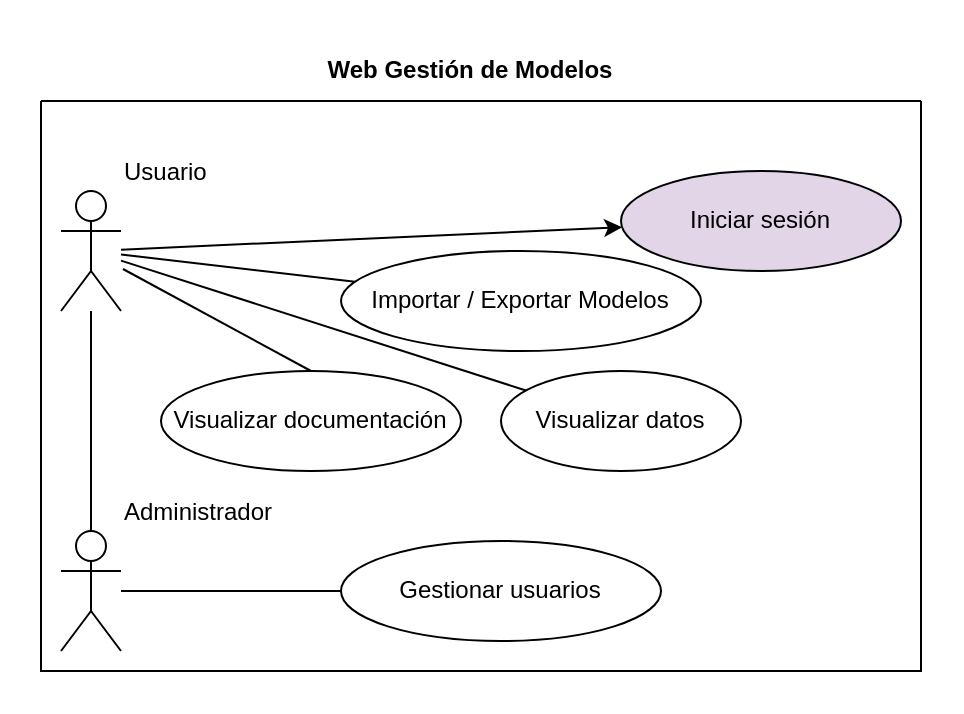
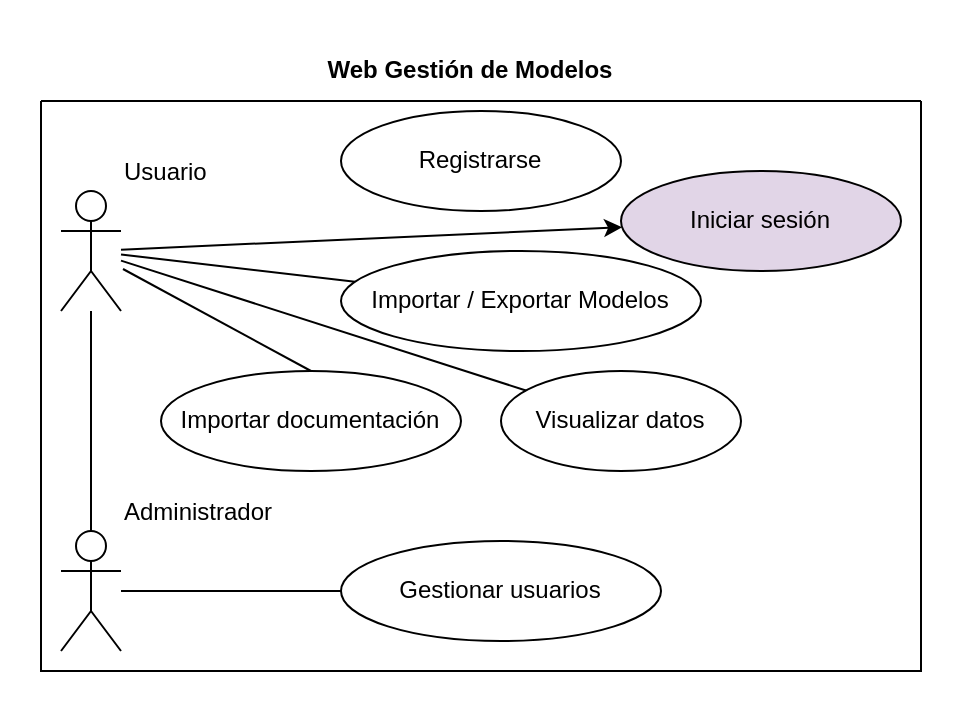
node "Registrarse": added
node "Visualizar documentación": label "Visualizar documentación" -> "Importar documentación"
